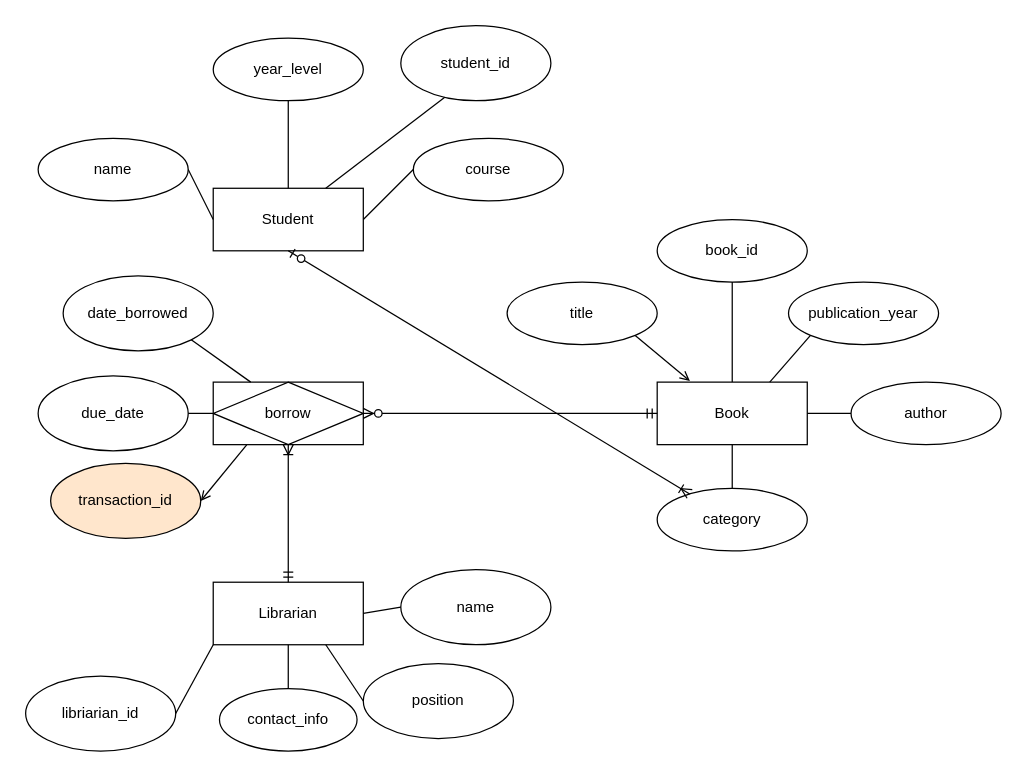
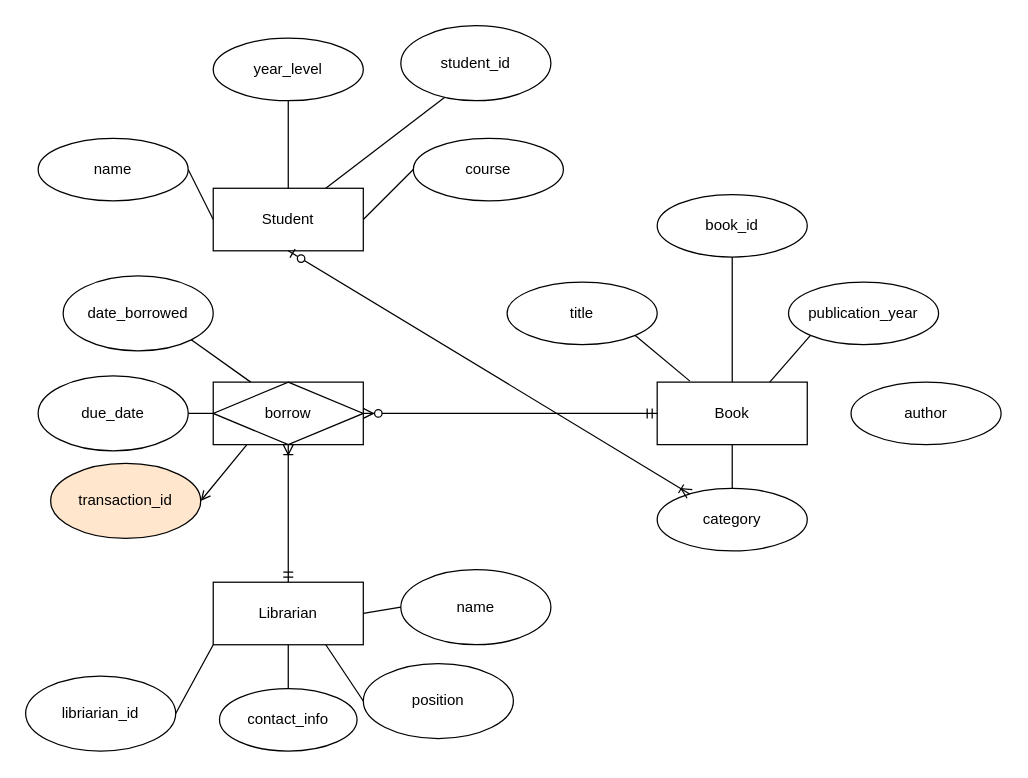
node "book_id": moved (732, 251) -> (732, 226)
edge "title" -> "Book": arrowhead open -> none
edge "Book" -- "author": removed
